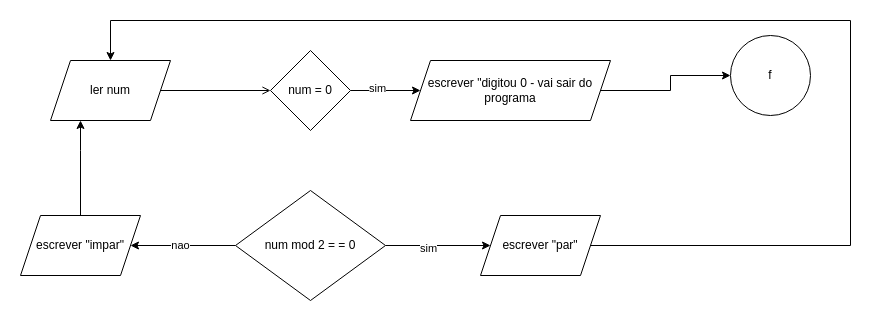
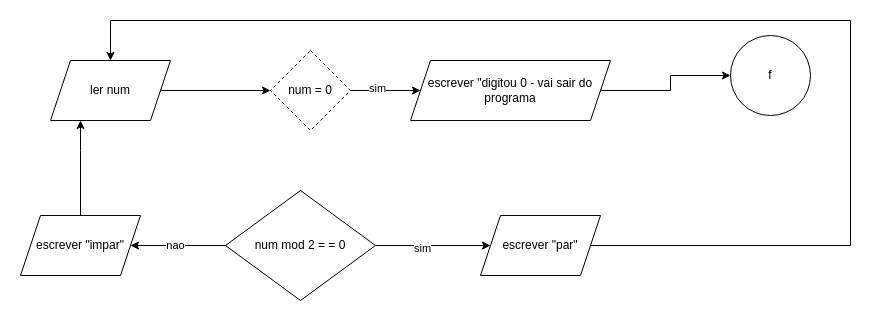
edge "ler num" -> "num = 0": arrowhead open -> classic
node "num = 0": style solid -> dashed
node "num mod 2 = = 0": moved (311, 246) -> (301, 246)
